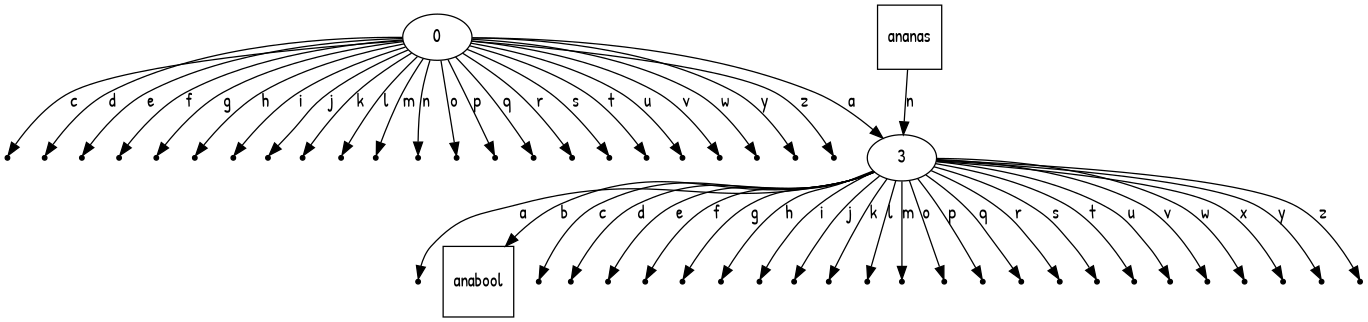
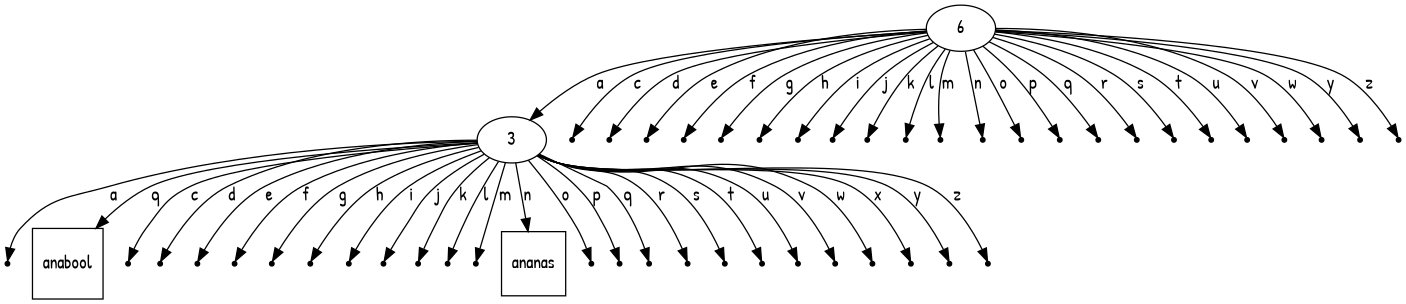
node "0": label "0" -> "6"
edge "ananas" -> "3": reversed
edge "3" -> "anabool": label "b" -> "q"
